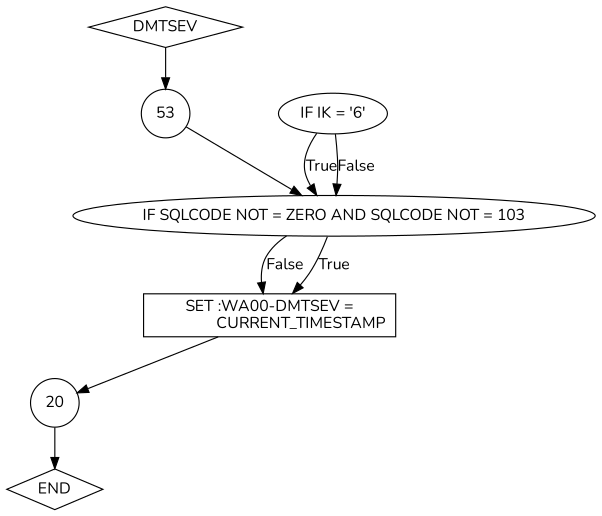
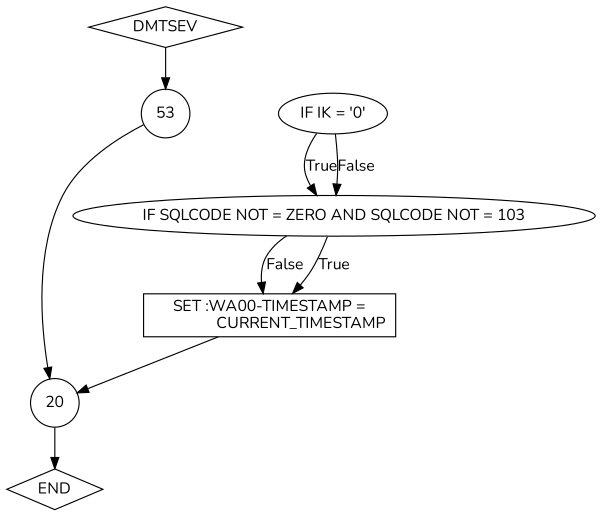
node "IF IK = '6'": label "IF IK = '6'" -> "IF IK = '0'"
edge "53" -> "IF SQLCODE NOT = ZERO AND SQLCODE NOT = 103": now "53" -> "20"
node "SET :WA00-DMTSEV = CURRENT_TIMESTAMP": label "SET :WA00-DMTSEV = CURRENT_TIMESTAMP" -> "SET :WA00-TIMESTAMP = CURRENT_TIMESTAMP"
